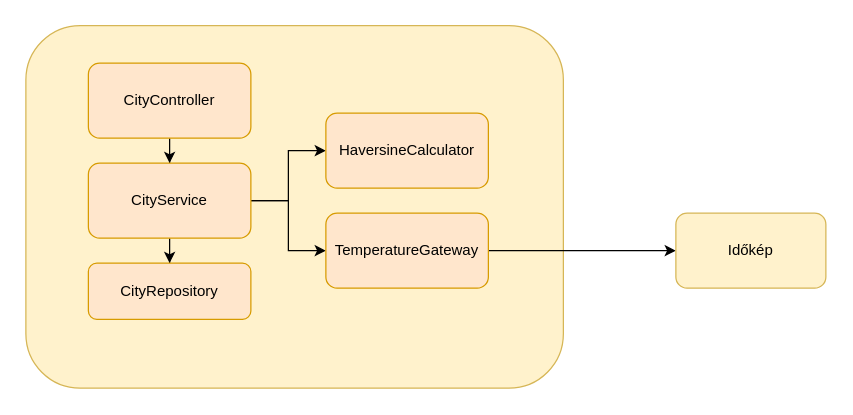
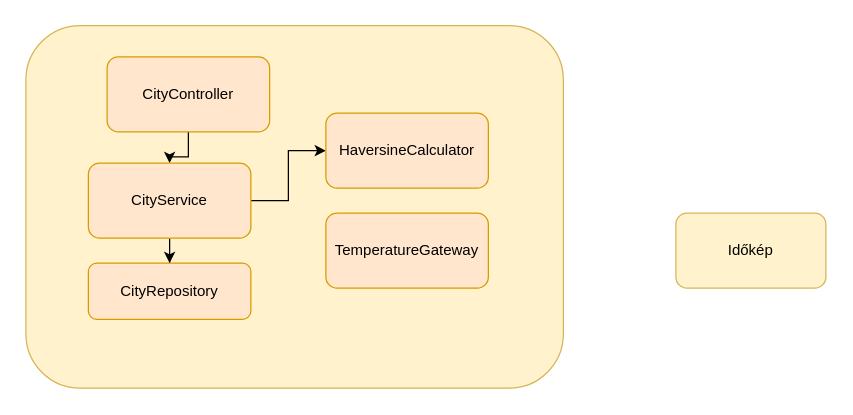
node "CityController": moved (169, 101) -> (188, 94)
edge "CityService" -> "TemperatureGateway": removed
edge "TemperatureGateway" -> "Időkép": removed
